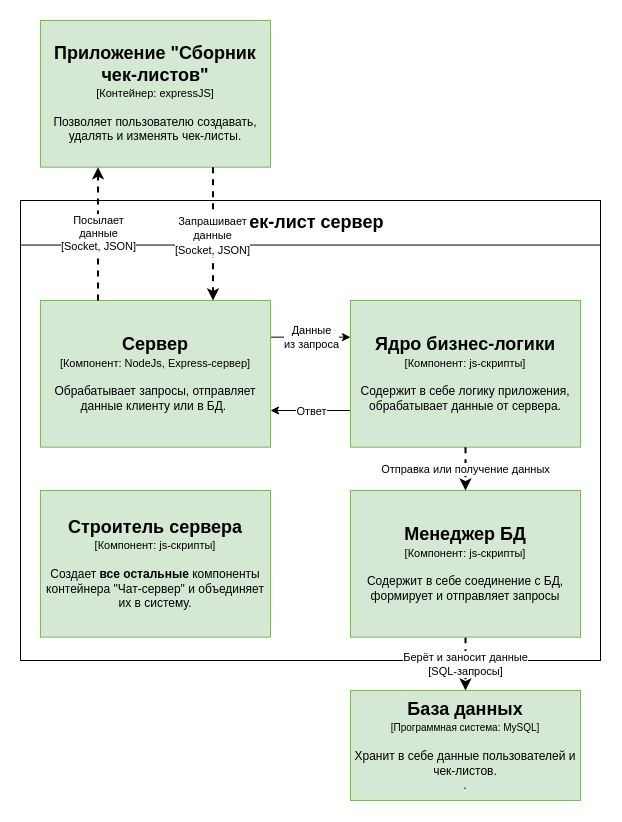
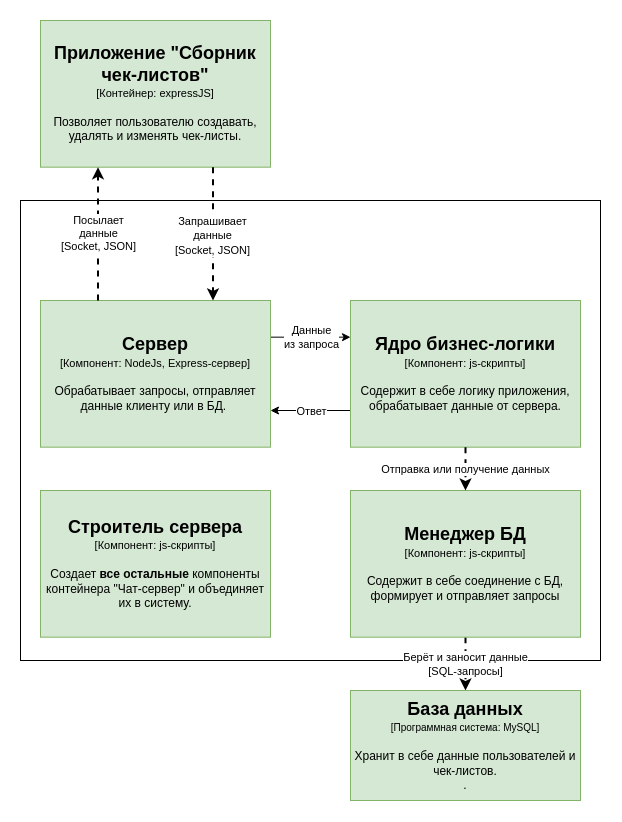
node "Чек-лист сервер": removed
